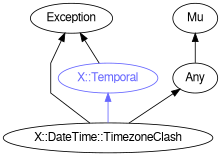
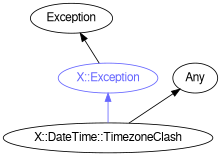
node "Mu": removed
node "X::Temporal": label "X::Temporal" -> "X::Exception"
edge "X::DateTime::TimezoneClash" -> "Exception": removed
